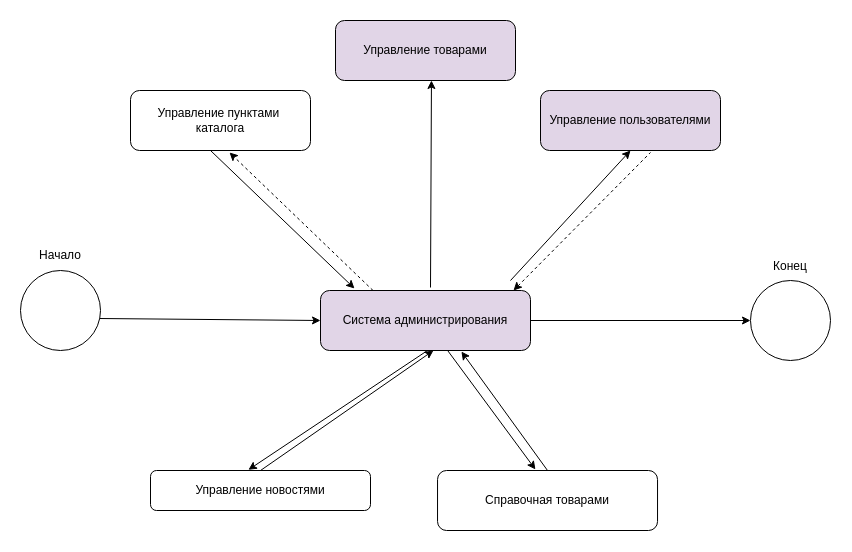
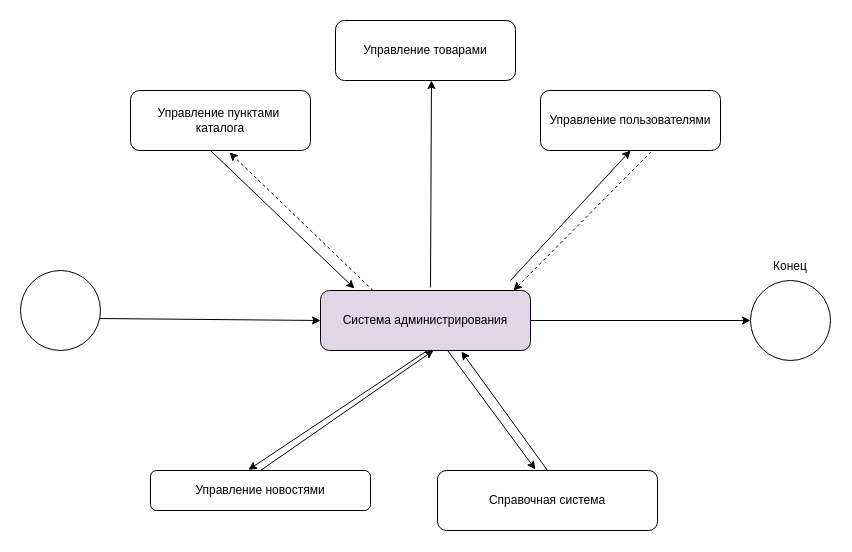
node "Управление товарами": fillcolor #e1d5e7 -> #ffffff
node "Управление пользователями": fillcolor #e1d5e7 -> #ffffff
node "Начало": removed
node "Справочная товарами": label "Справочная товарами" -> "Справочная система"
